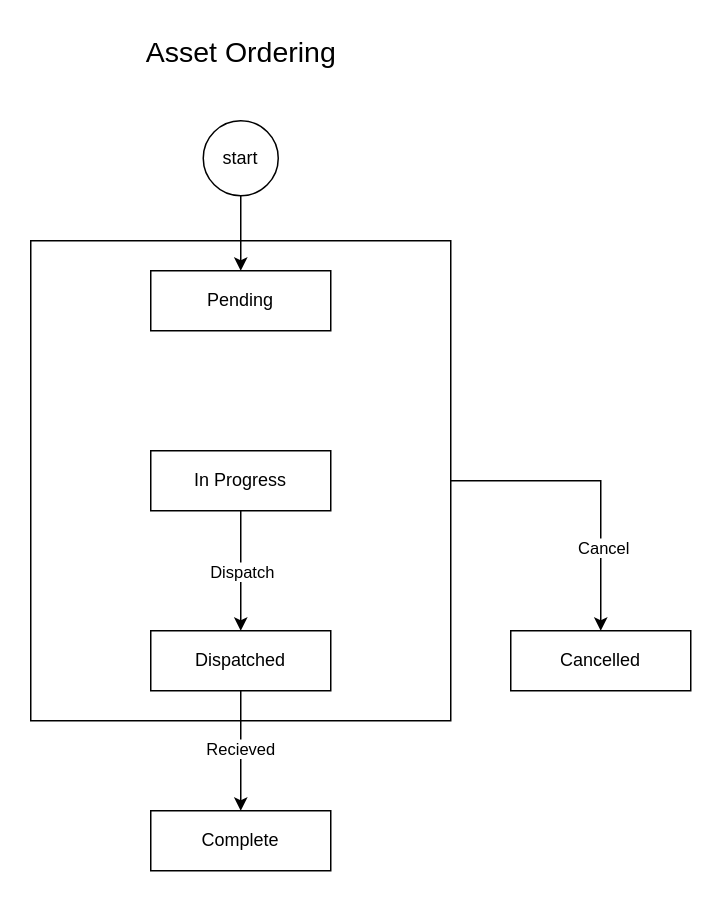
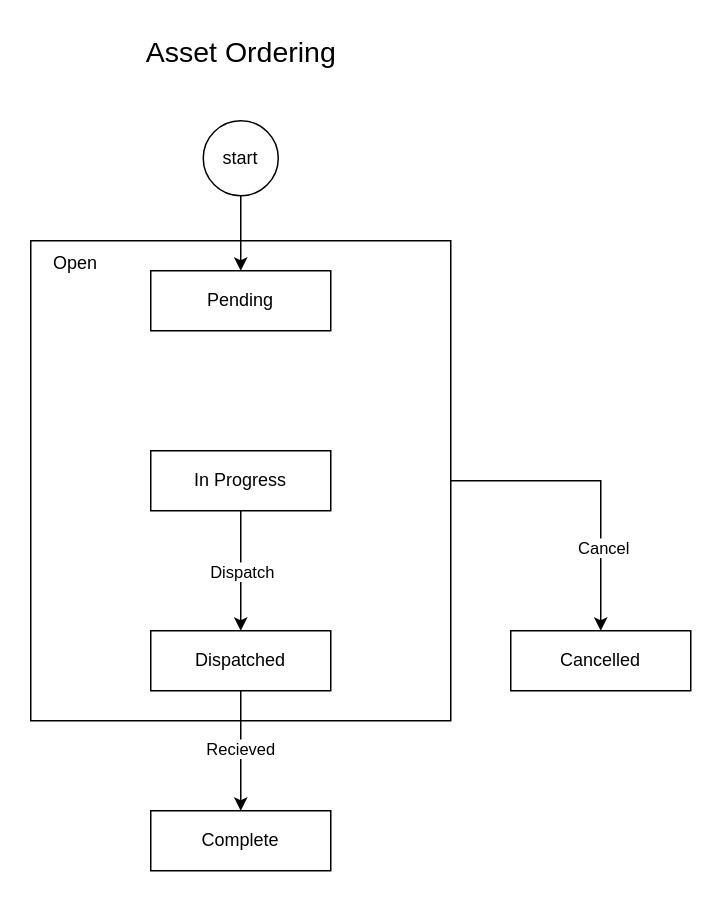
node "Open": added
